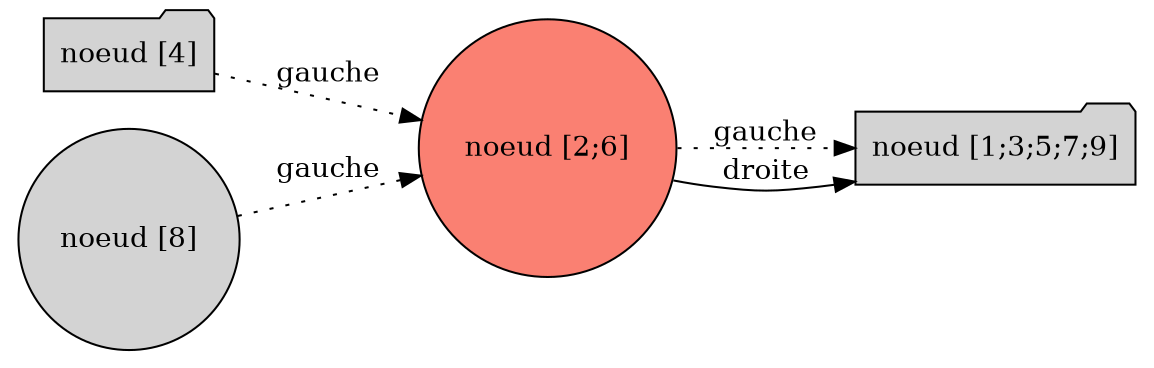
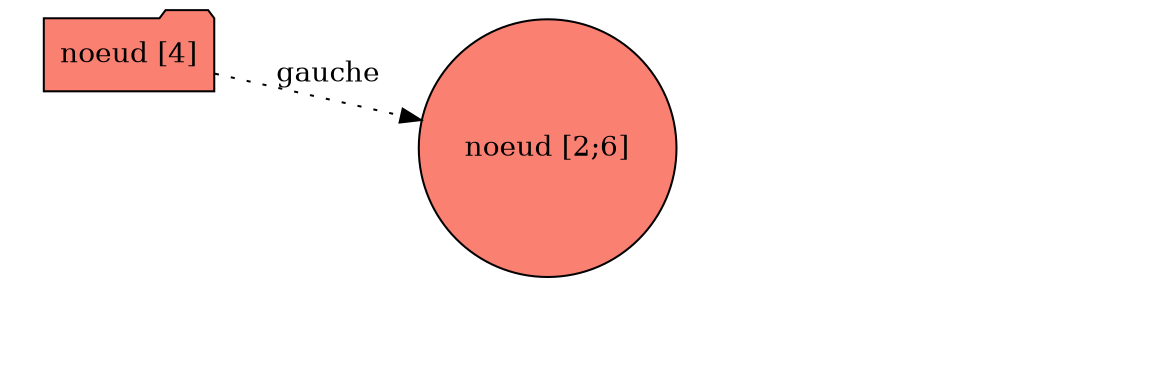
node "noeud [4]": fillcolor lightgrey -> salmon
node "noeud [1;3;5;7;9]": removed
node "noeud [8]": removed
